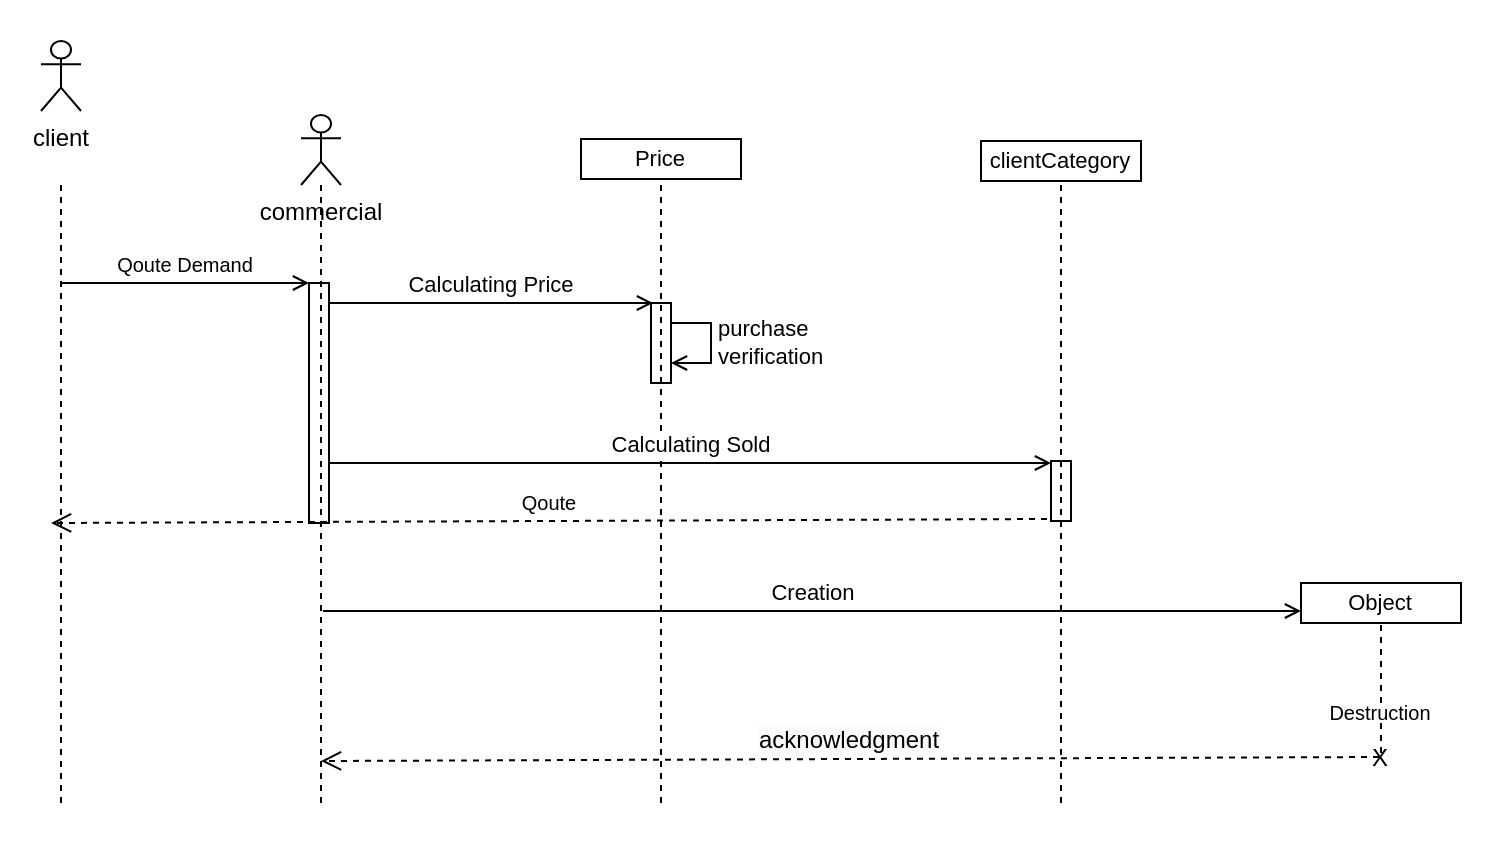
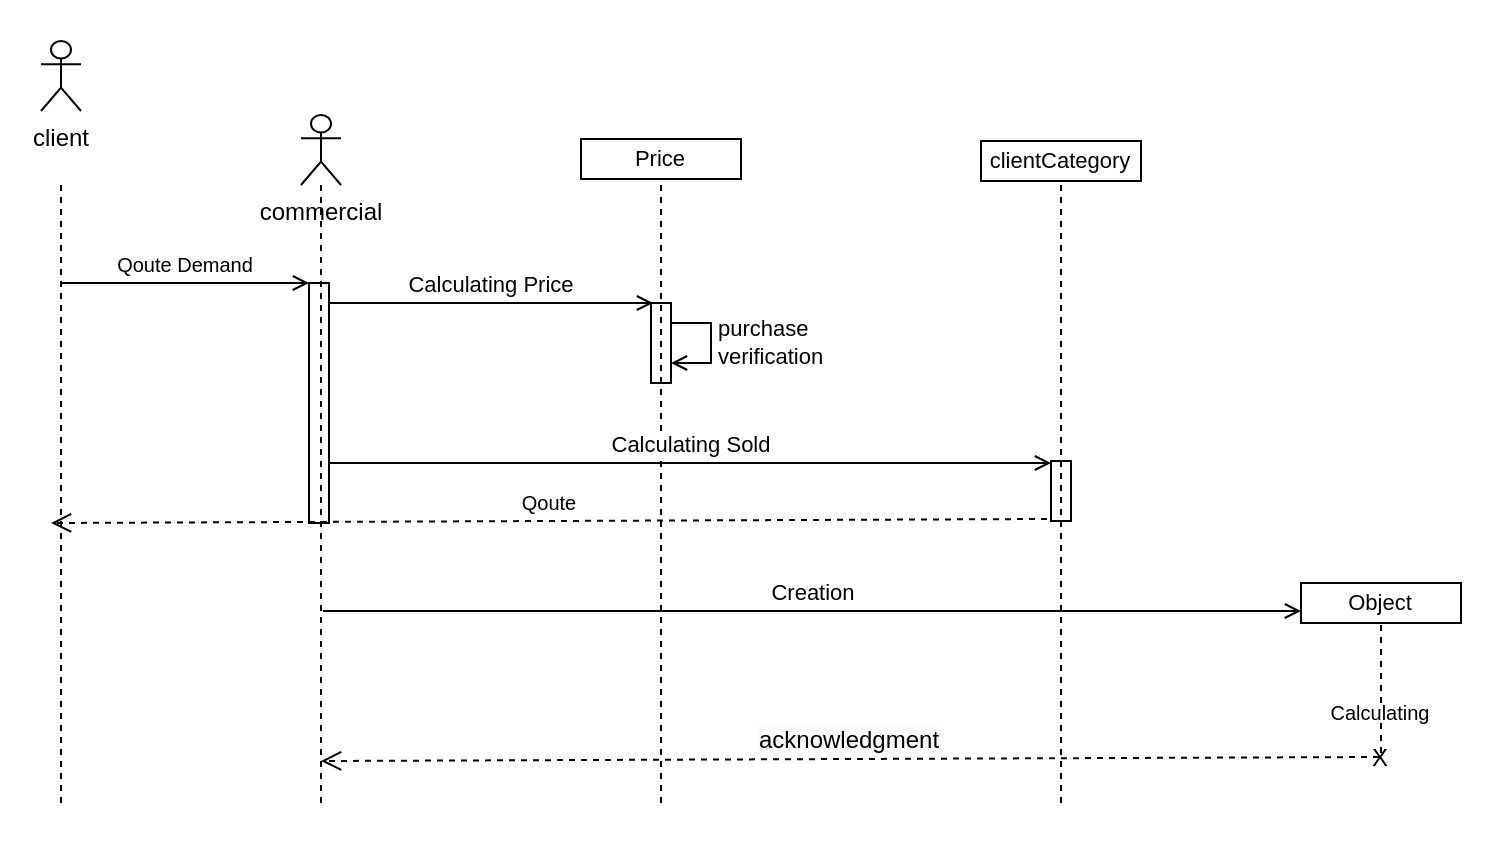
node "Destruction": label "Destruction" -> "Calculating"
